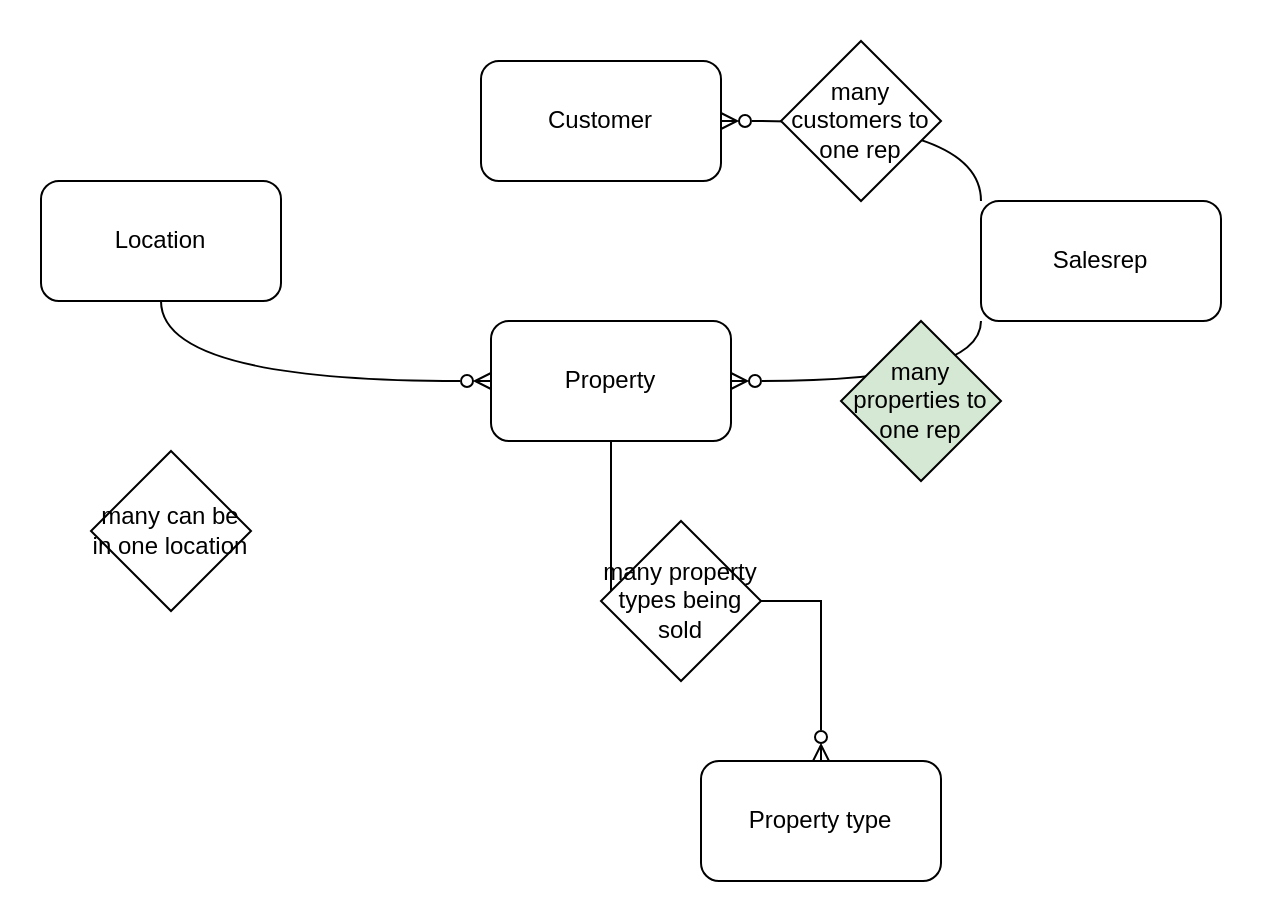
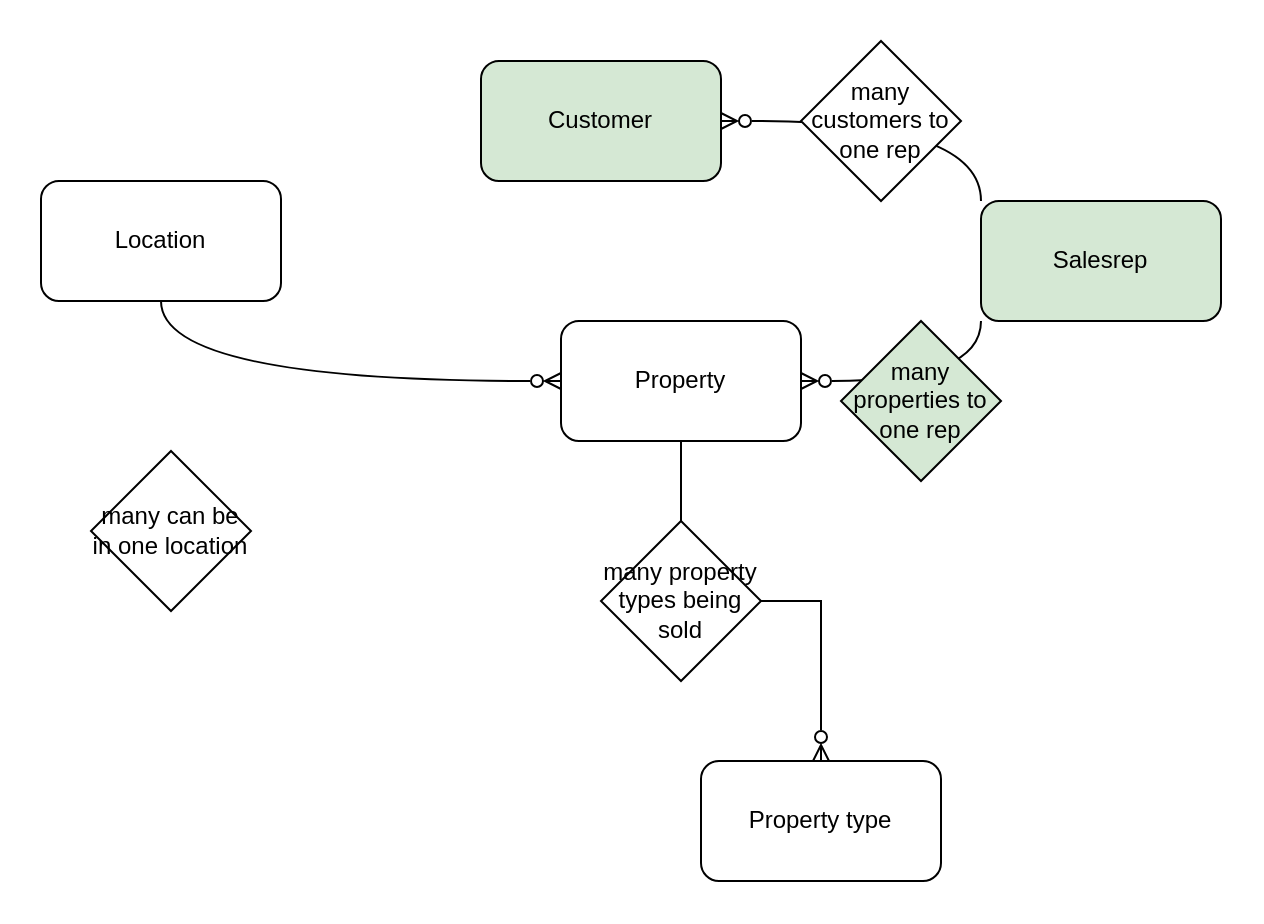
node "Customer": fillcolor #ffffff -> #d5e8d4
node "many customers to one rep": moved (861, 121) -> (881, 121)
node "Salesrep": fillcolor #ffffff -> #d5e8d4
node "Property": moved (611, 381) -> (681, 381)
